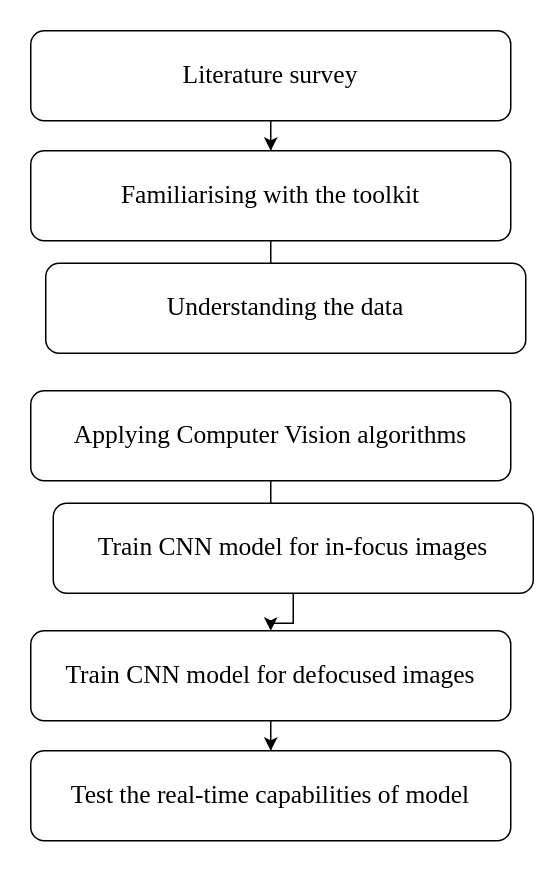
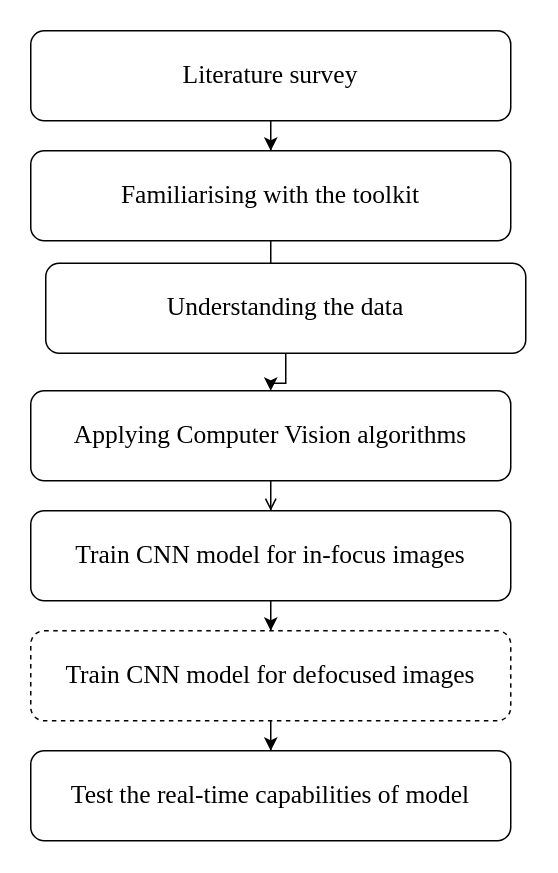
edge "Understanding the data" -> "Applying Computer Vision algorithms": added
node "Train CNN model for in-focus images": moved (293, 548) -> (271, 556)
node "Train CNN model for defocused images": style solid -> dashed
